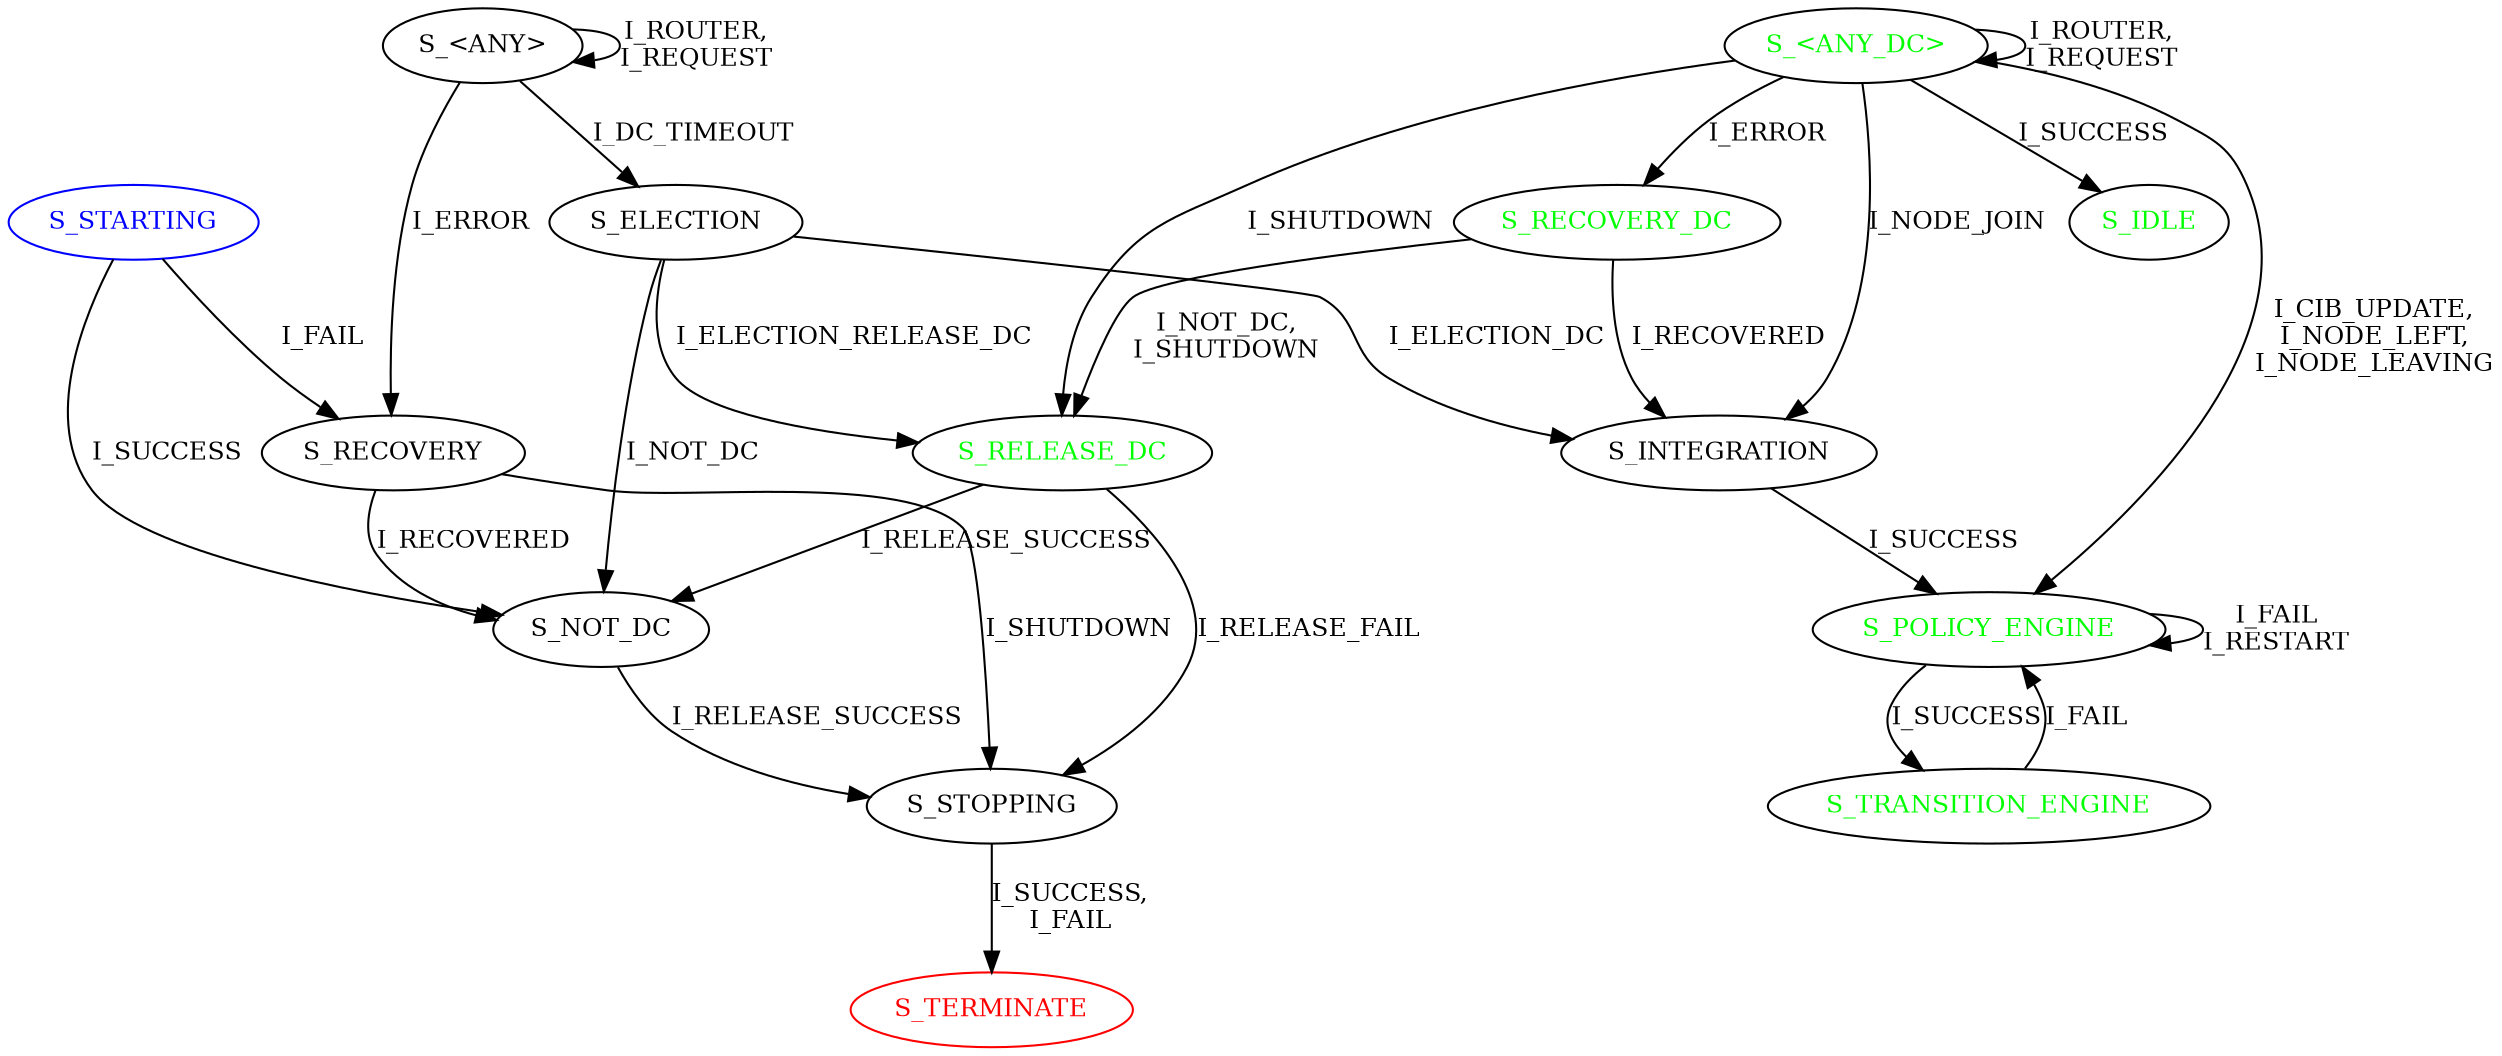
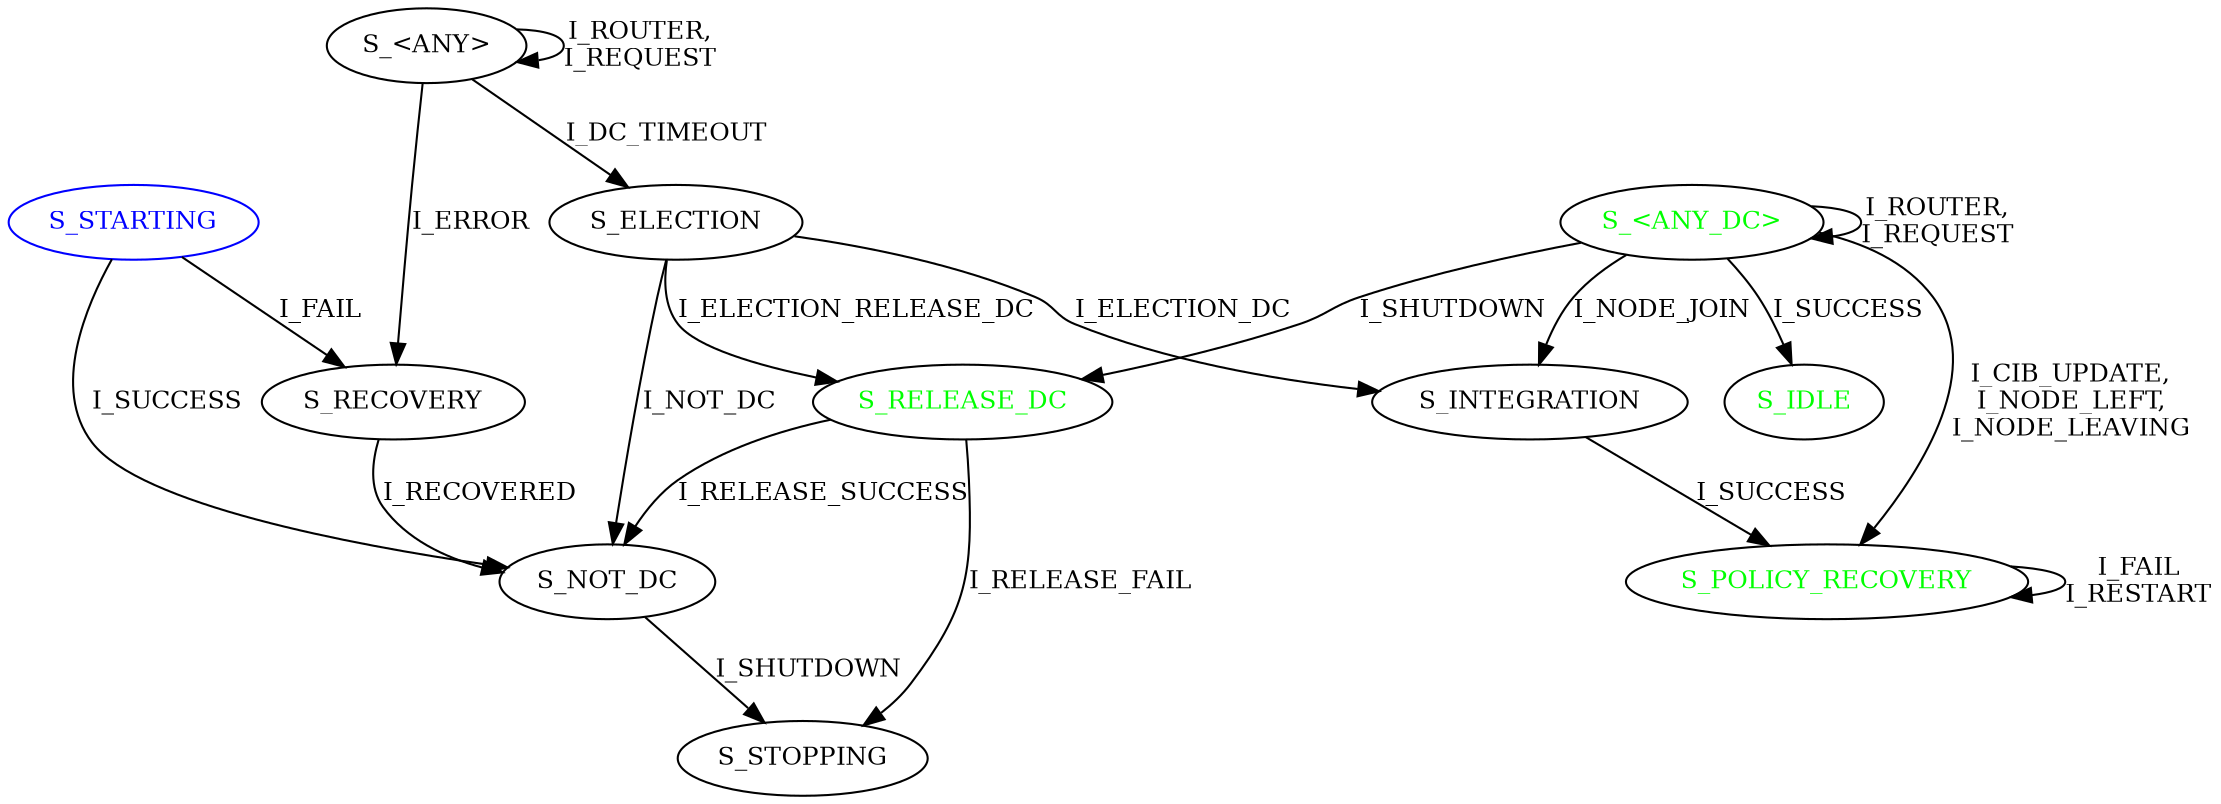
node "S_RECOVERY_DC": removed
edge "S_RECOVERY" -> "S_STOPPING": removed, label "I_SHUTDOWN"
node "S_POLICY_ENGINE": label "S_POLICY_ENGINE" -> "S_POLICY_RECOVERY"
edge "S_NOT_DC" -> "S_STOPPING": label "I_RELEASE_SUCCESS" -> "I_SHUTDOWN"
node "S_TRANSITION_ENGINE": removed
node "S_TERMINATE": removed
